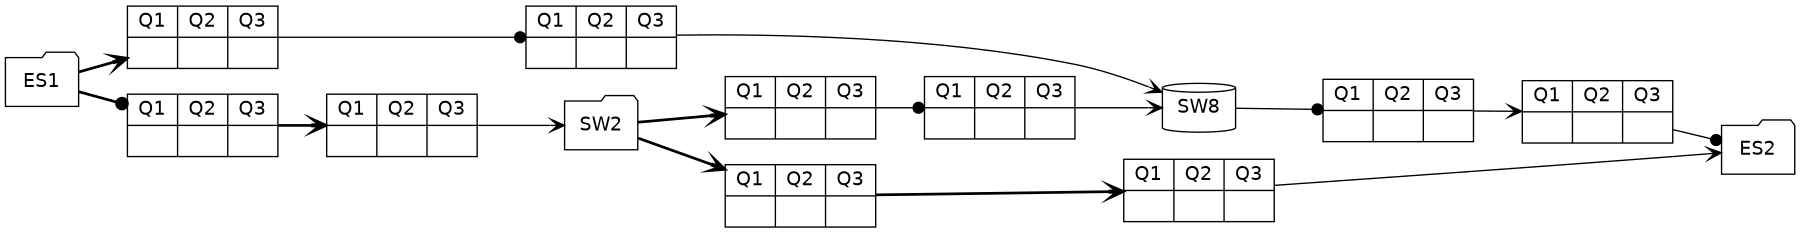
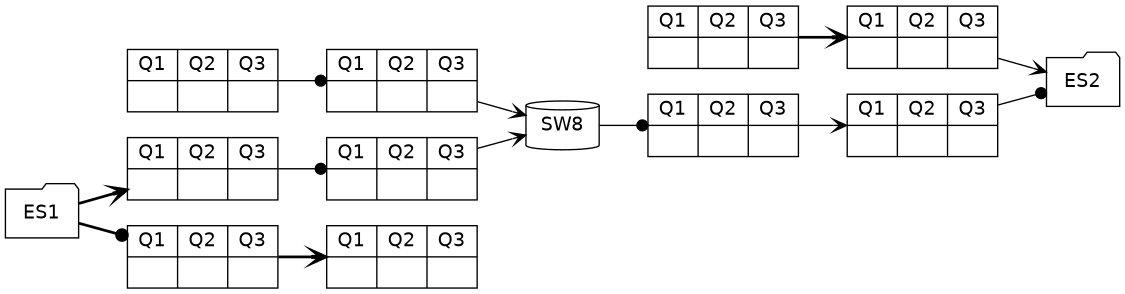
node "SW2": removed
